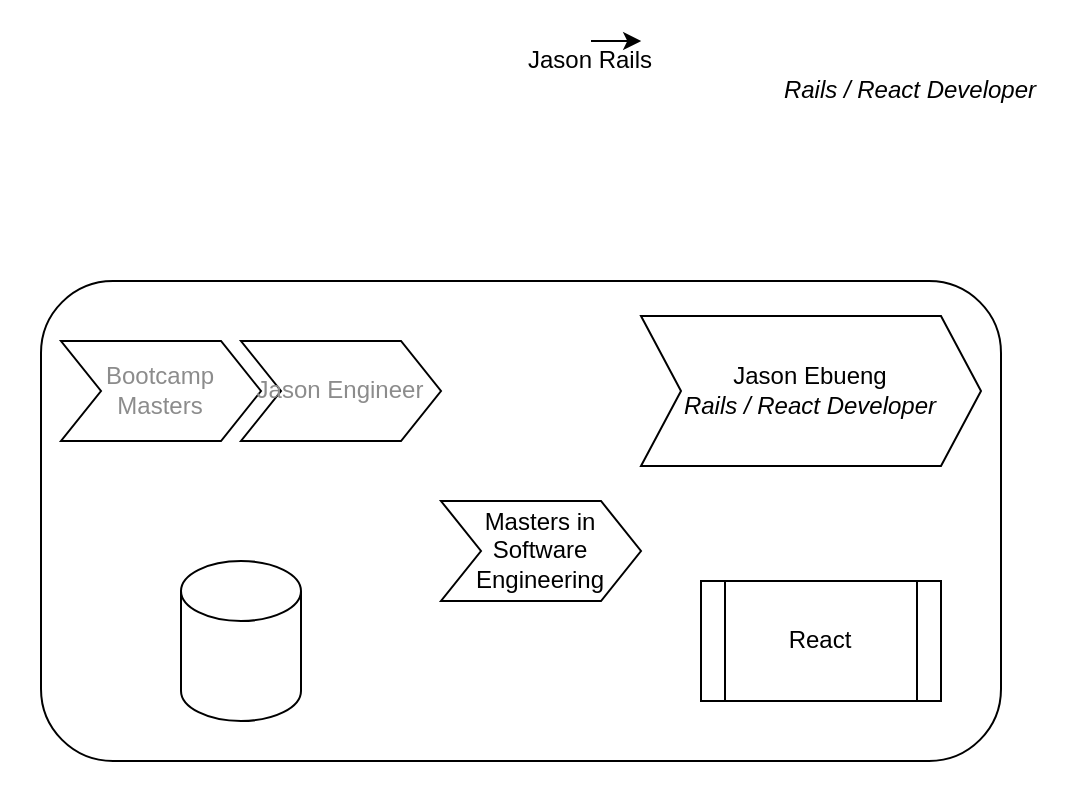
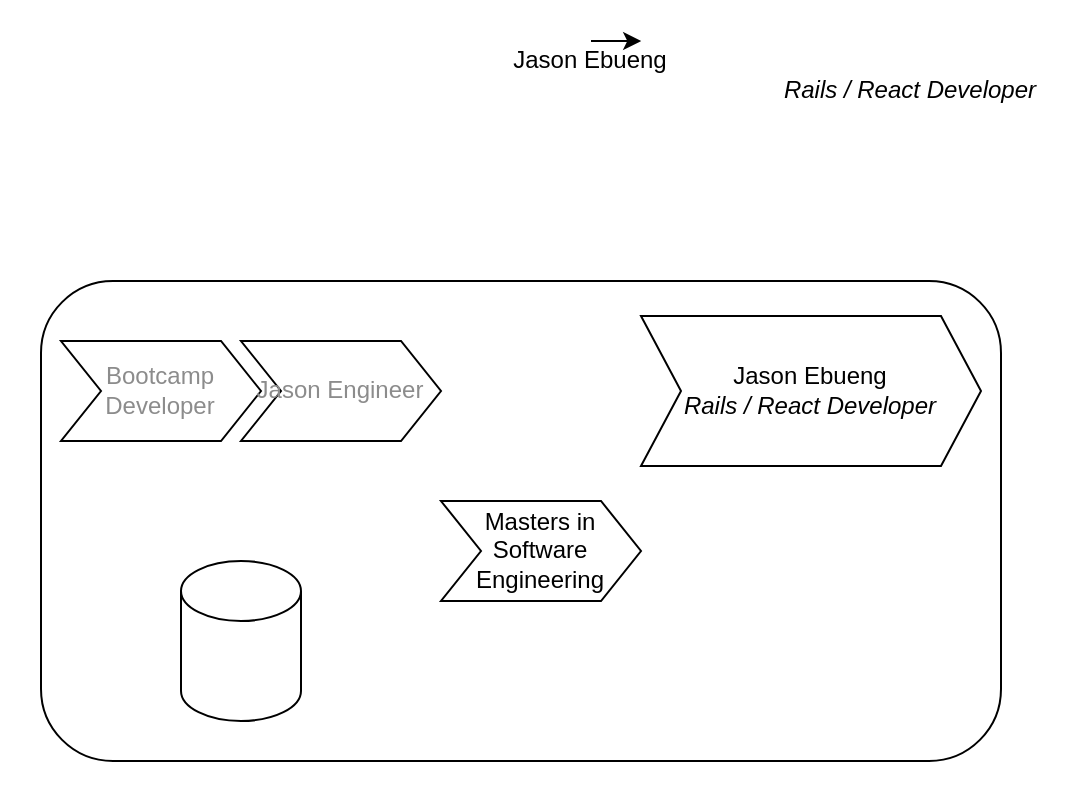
node "Jason Rails": label "Jason Rails" -> "Jason Ebueng"
node "Bootcamp Masters": label "Bootcamp Masters" -> "Bootcamp Developer"
node "React": removed
